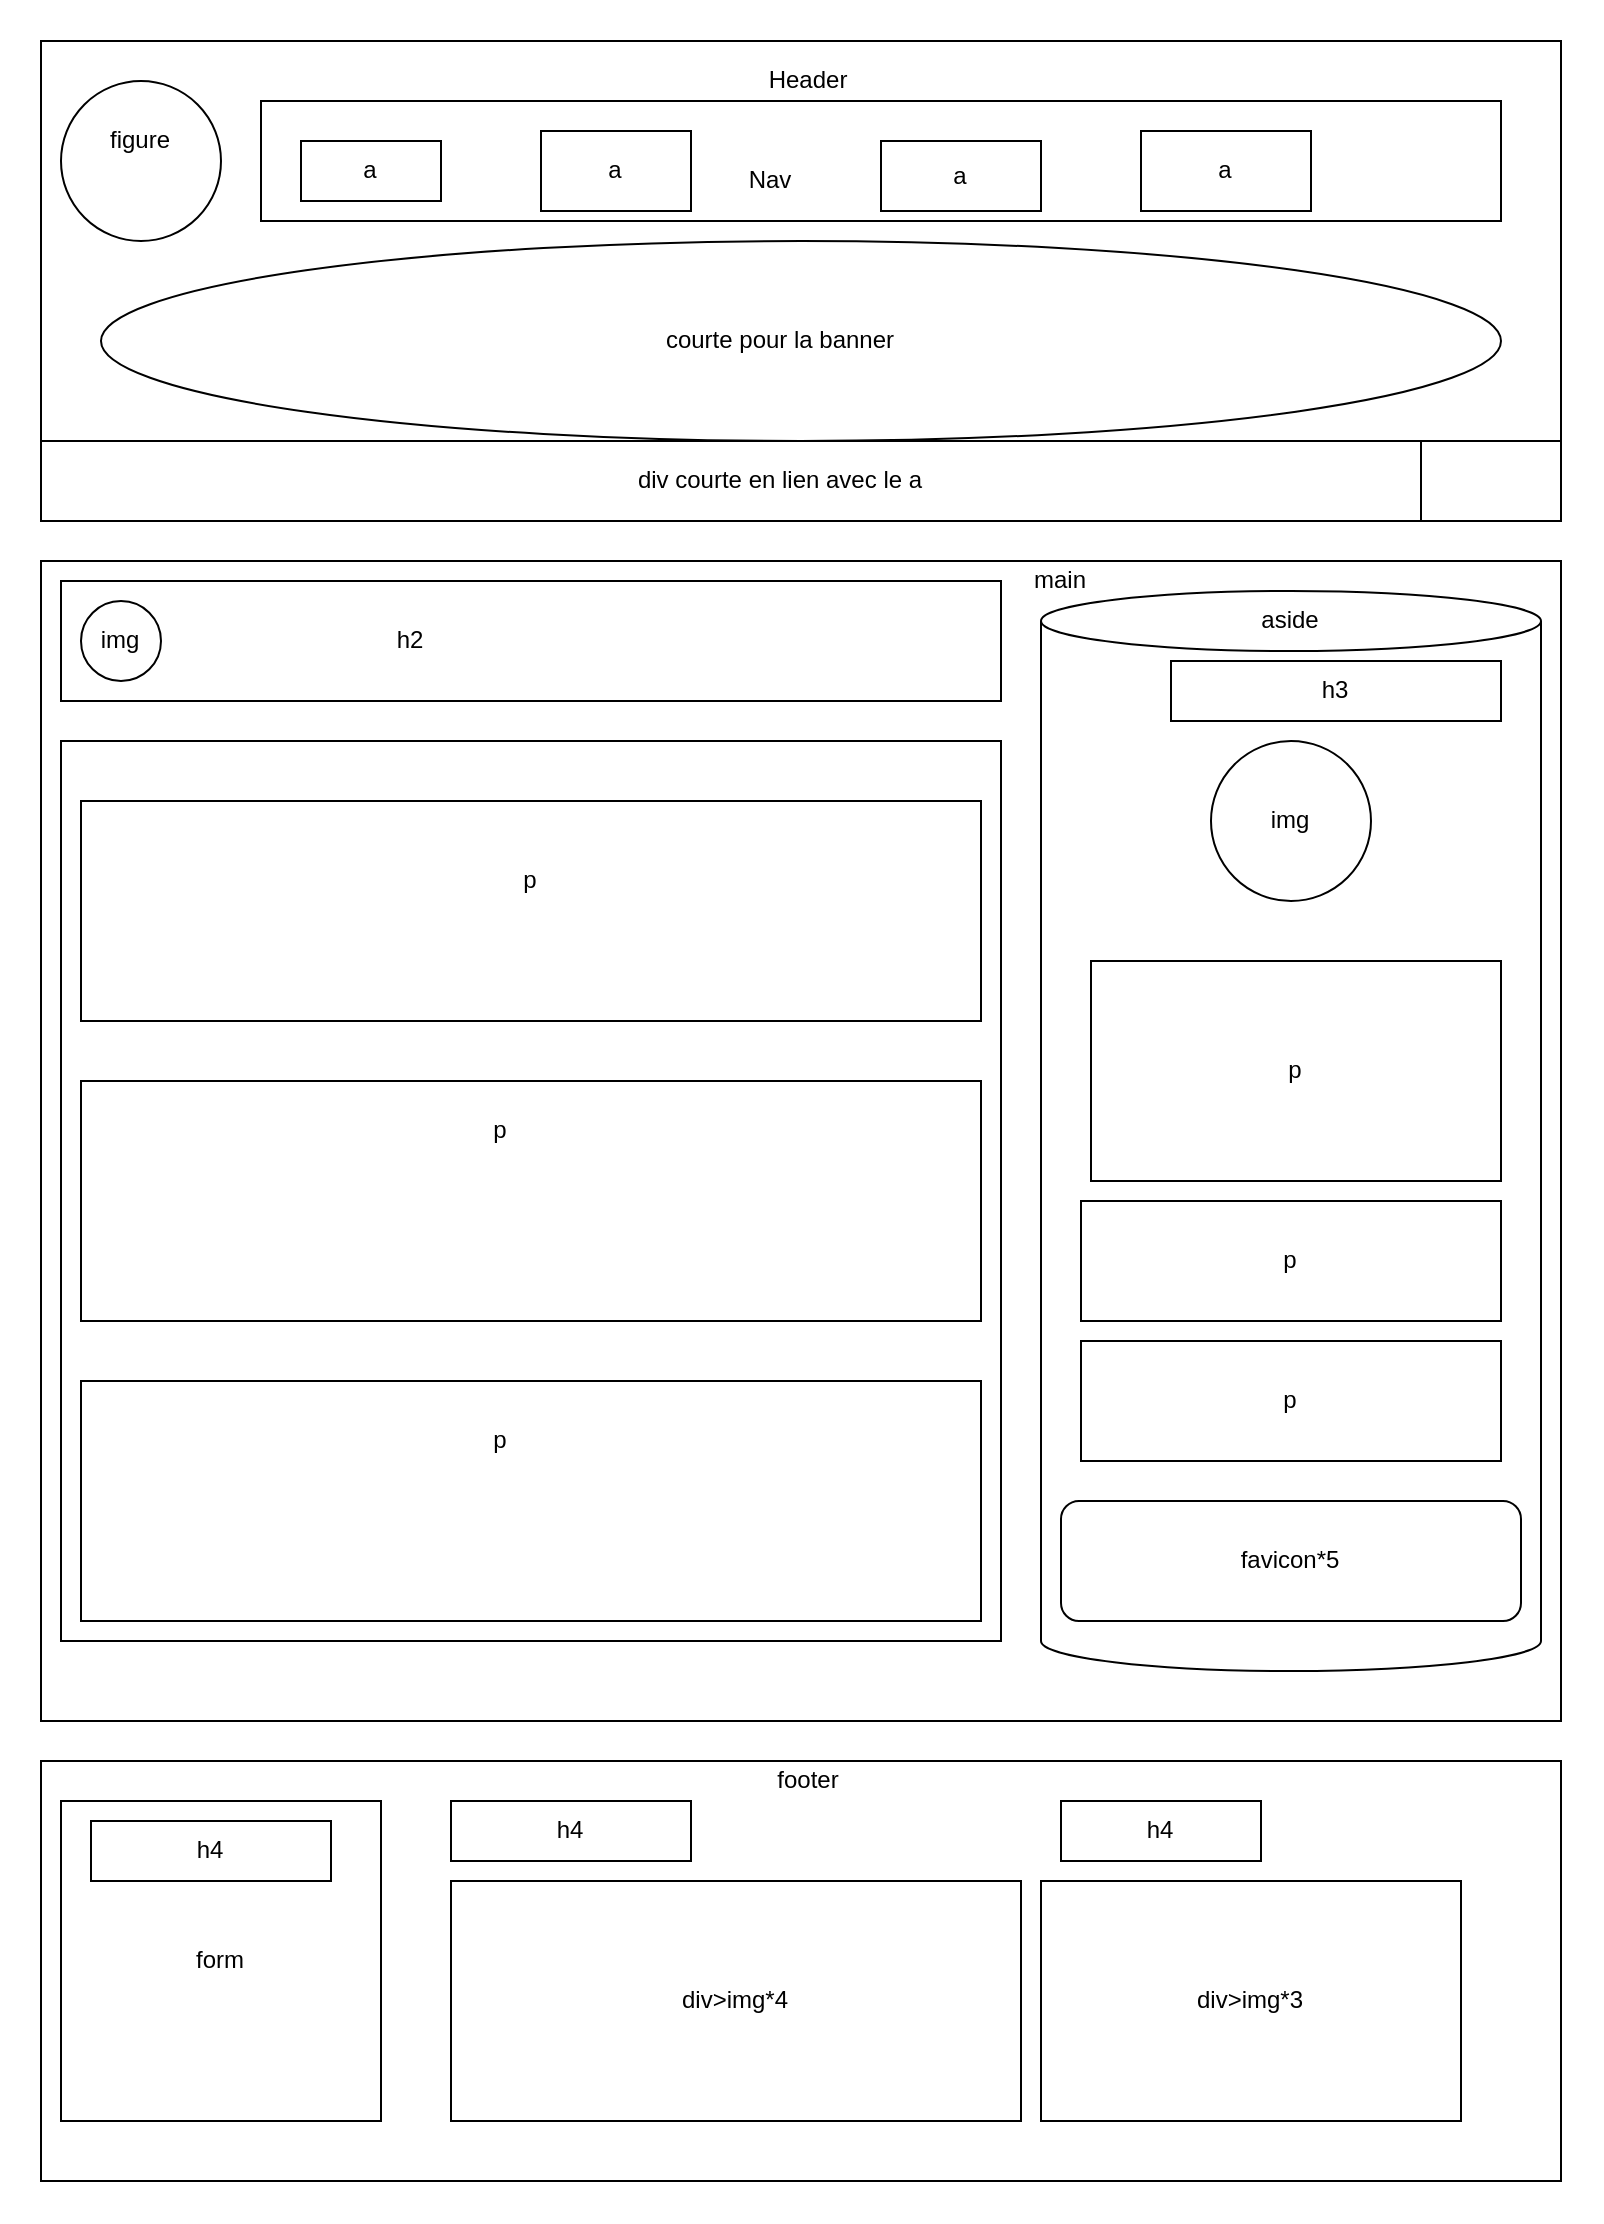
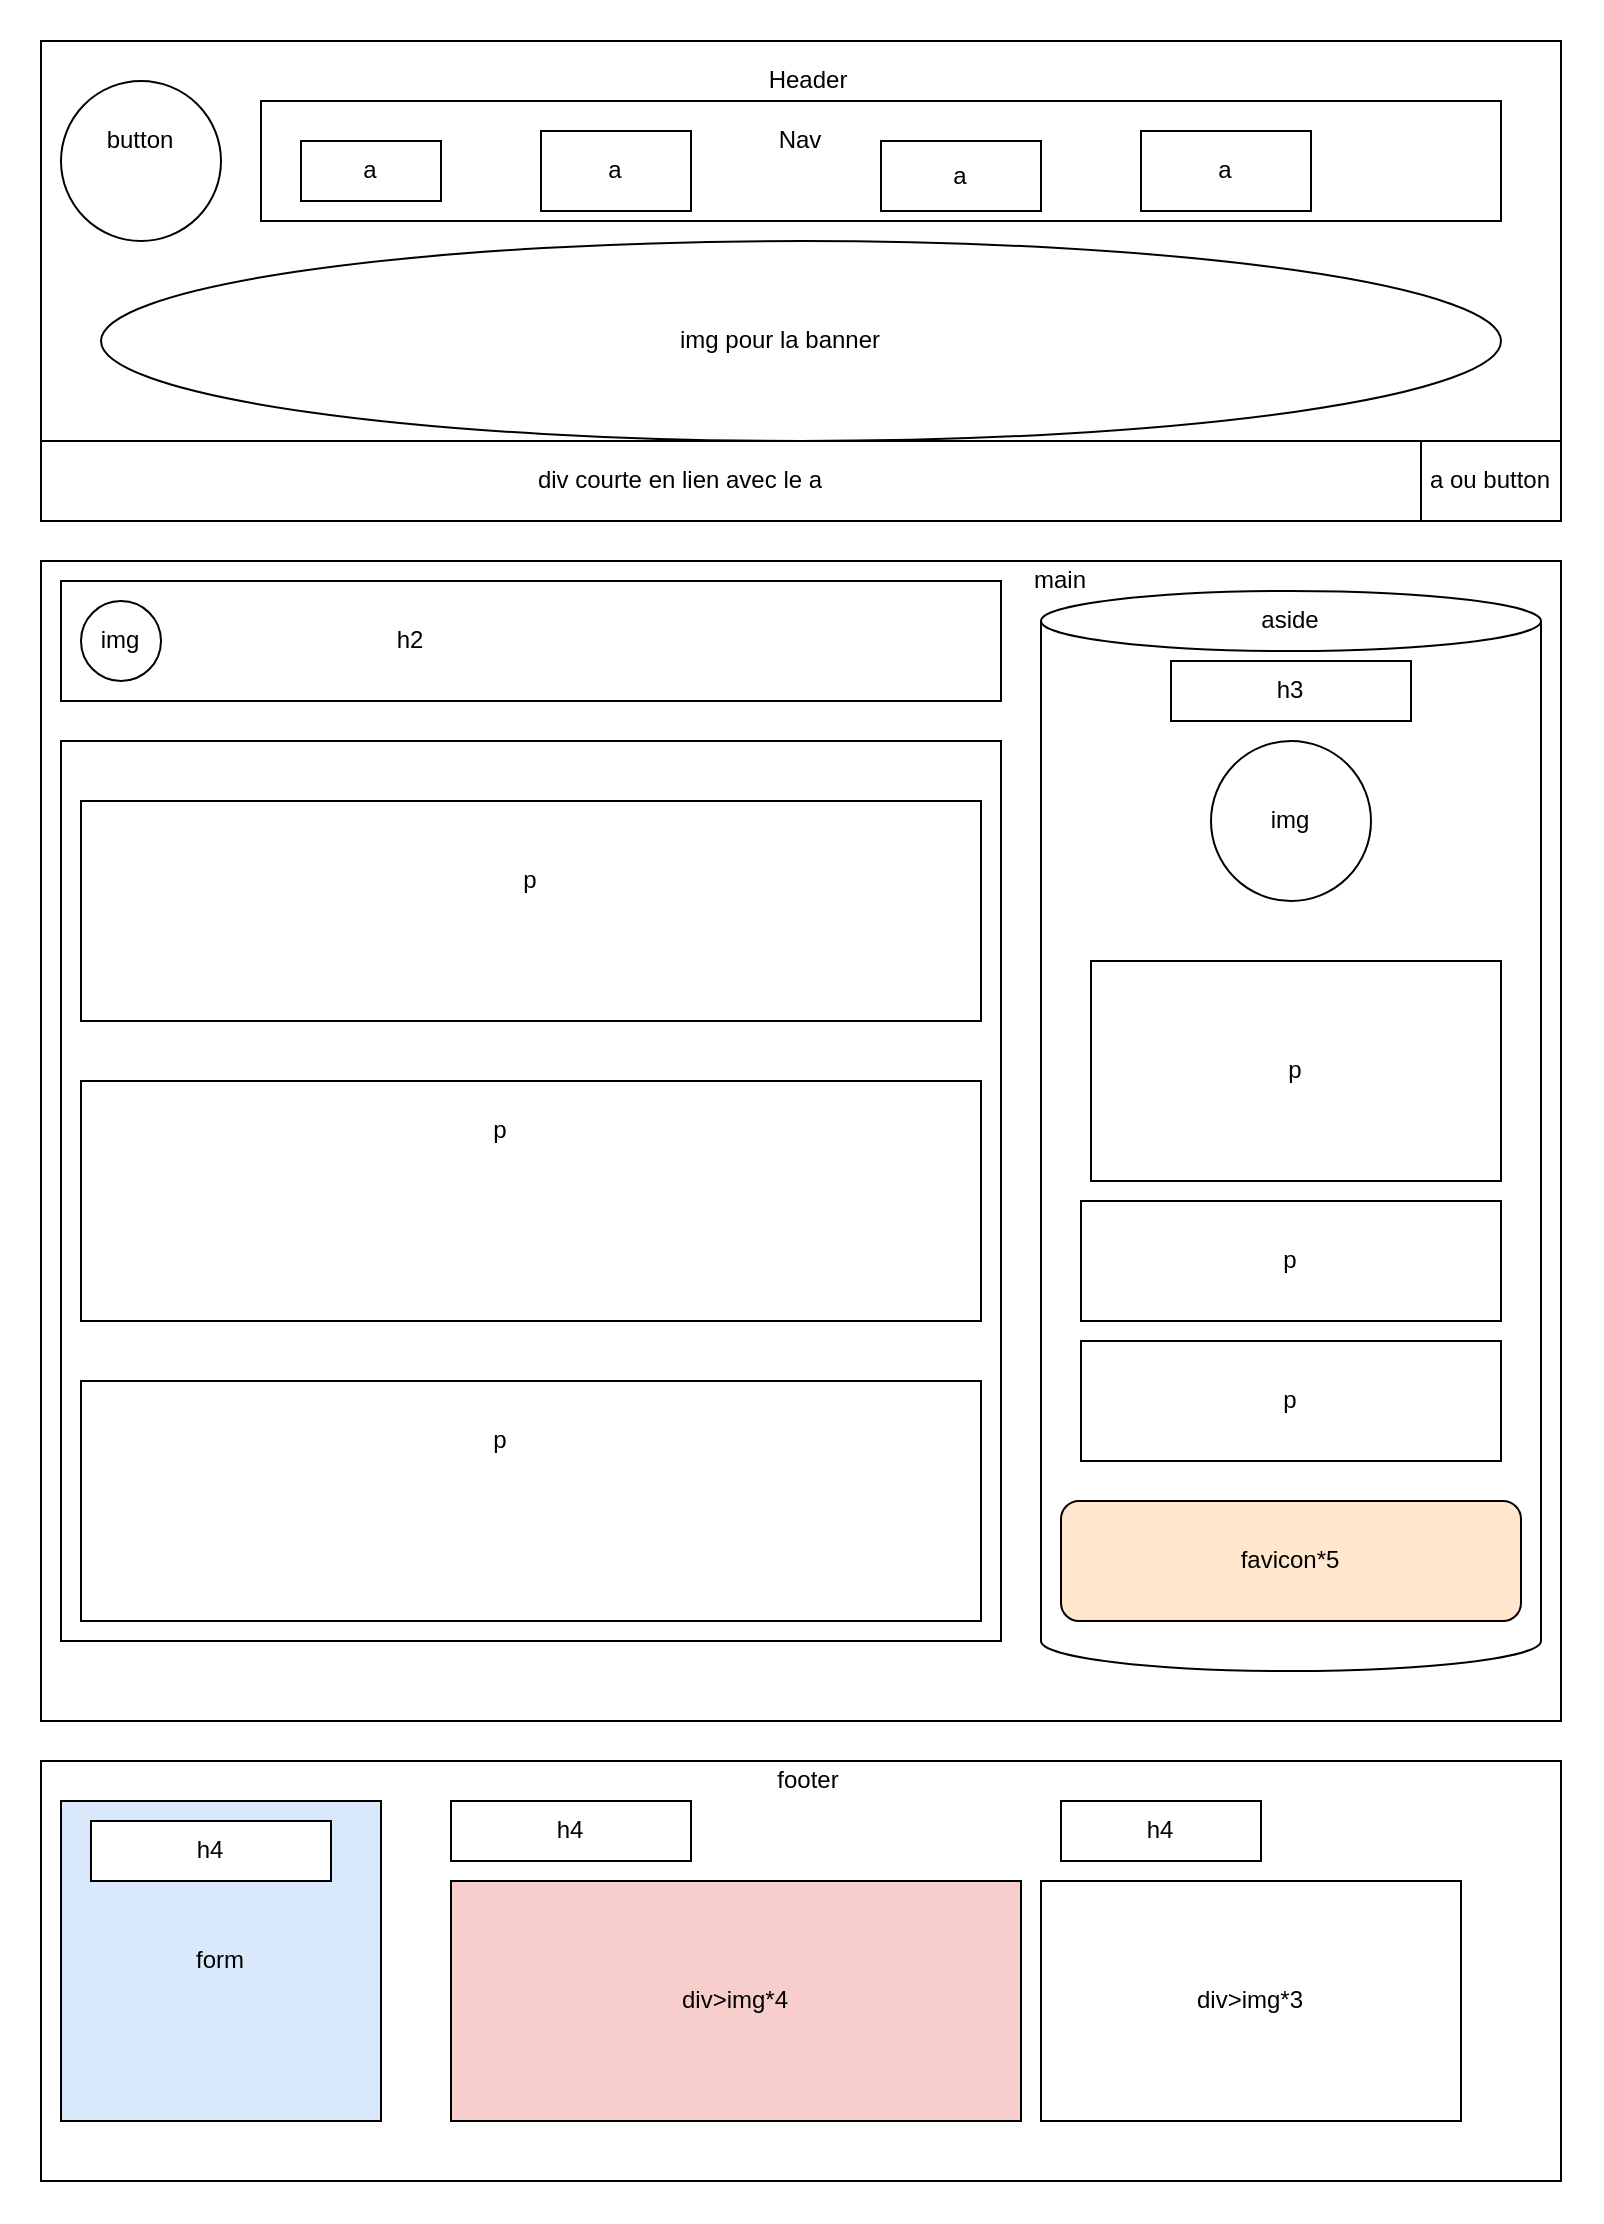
node "figure": label "figure" -> "button"
node "Nav": moved (771, 181) -> (801, 141)
node "courte pour la banner": label "courte pour la banner" -> "img pour la banner"
node "div courte en lien avec le a": moved (781, 481) -> (681, 481)
node "a ou button": added
node "h3": size 330x60 -> 240x60
node "favicon*5": fillcolor #ffffff -> #ffe6cc
node "form": fillcolor #ffffff -> #dae8fc
node "div>img*4": fillcolor #ffffff -> #f8cecc
